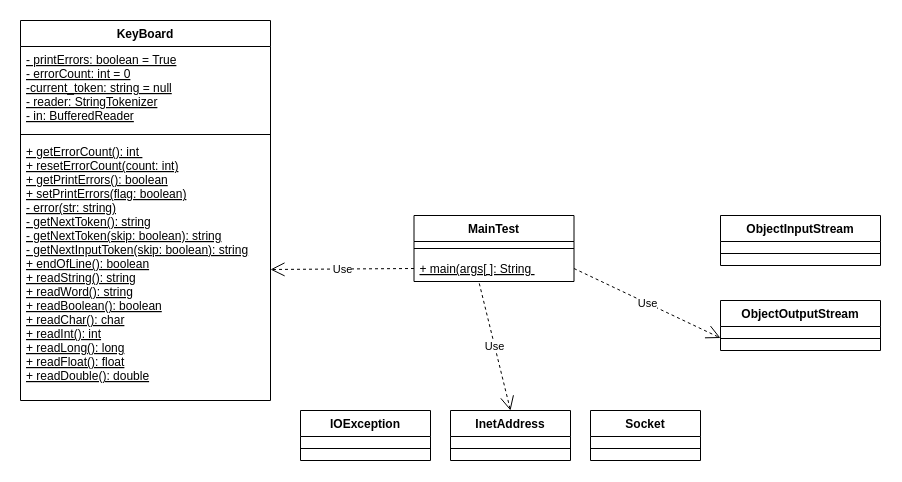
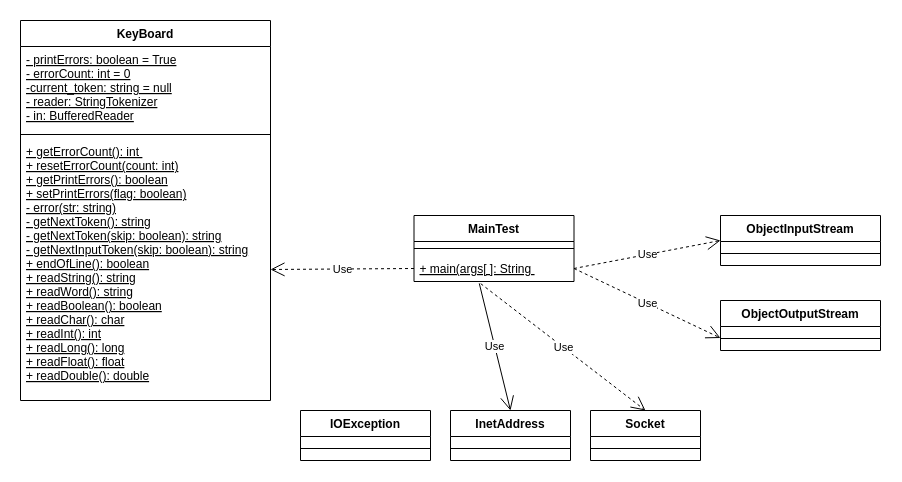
edge "+ main(args[ ]: String" -> "ObjectInputStream": added, label "Use"
edge "+ main(args[ ]: String" -> "InetAddress": style dashed -> solid
edge "+ main(args[ ]: String" -> "Socket": added, label "Use"
